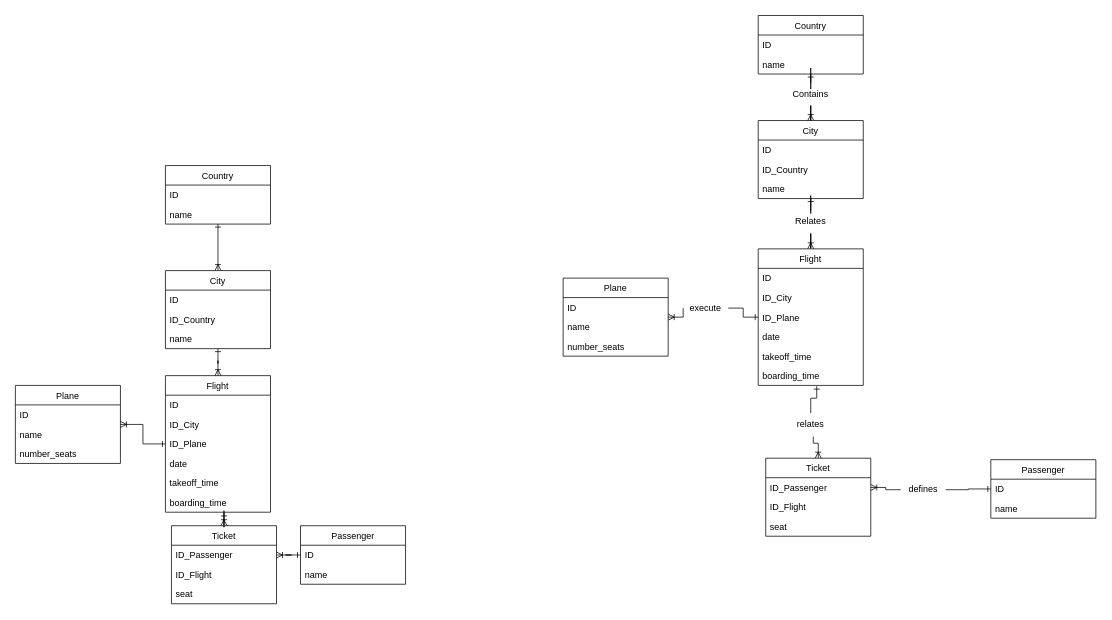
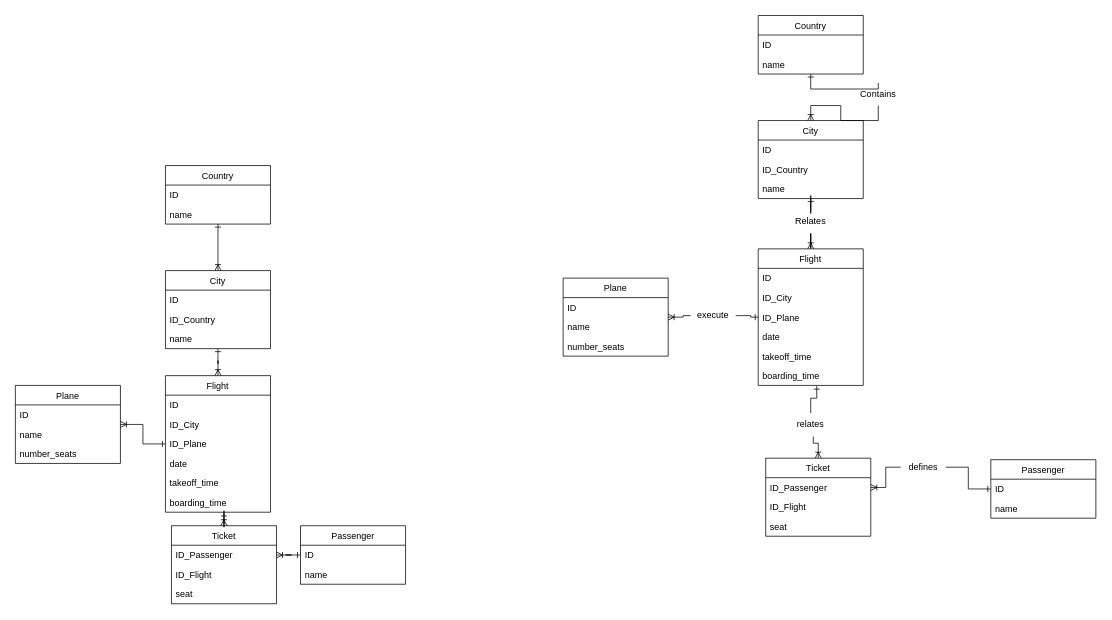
node "Contains": moved (810, 94) -> (878, 94)
node "execute": moved (705, 308) -> (713, 315)
node "defines": moved (923, 489) -> (923, 467)
